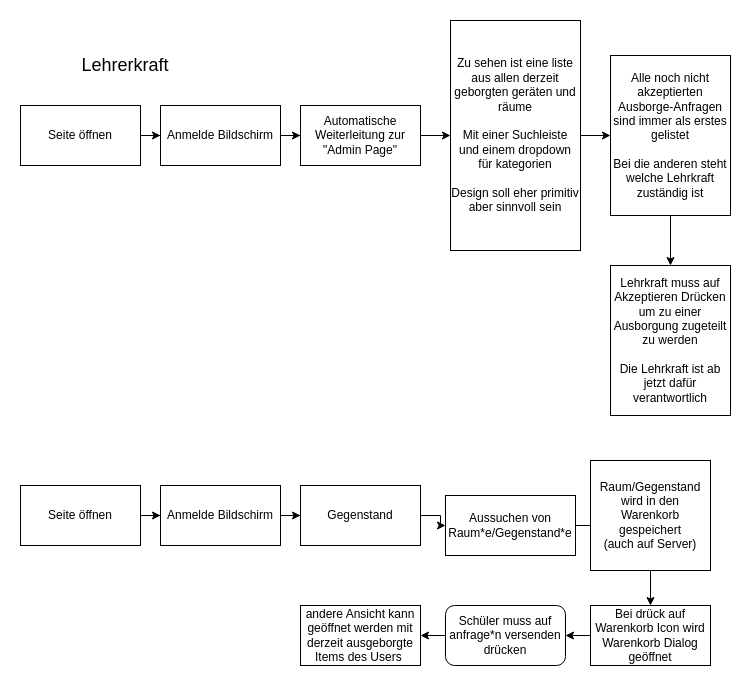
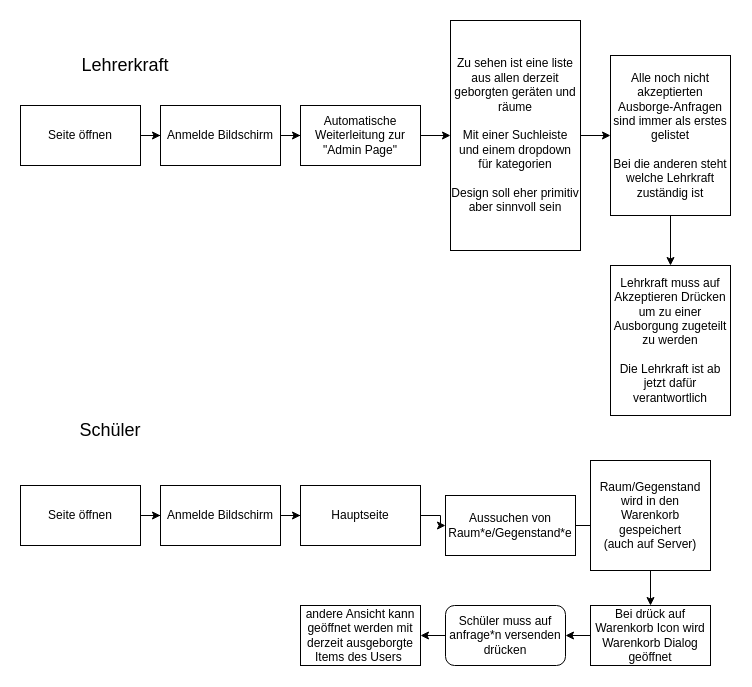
node "Schüler": added
node "Gegenstand": label "Gegenstand" -> "Hauptseite"
